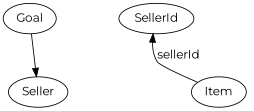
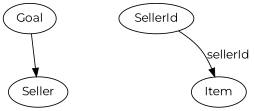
edge "Item" -> "SellerId": reversed
